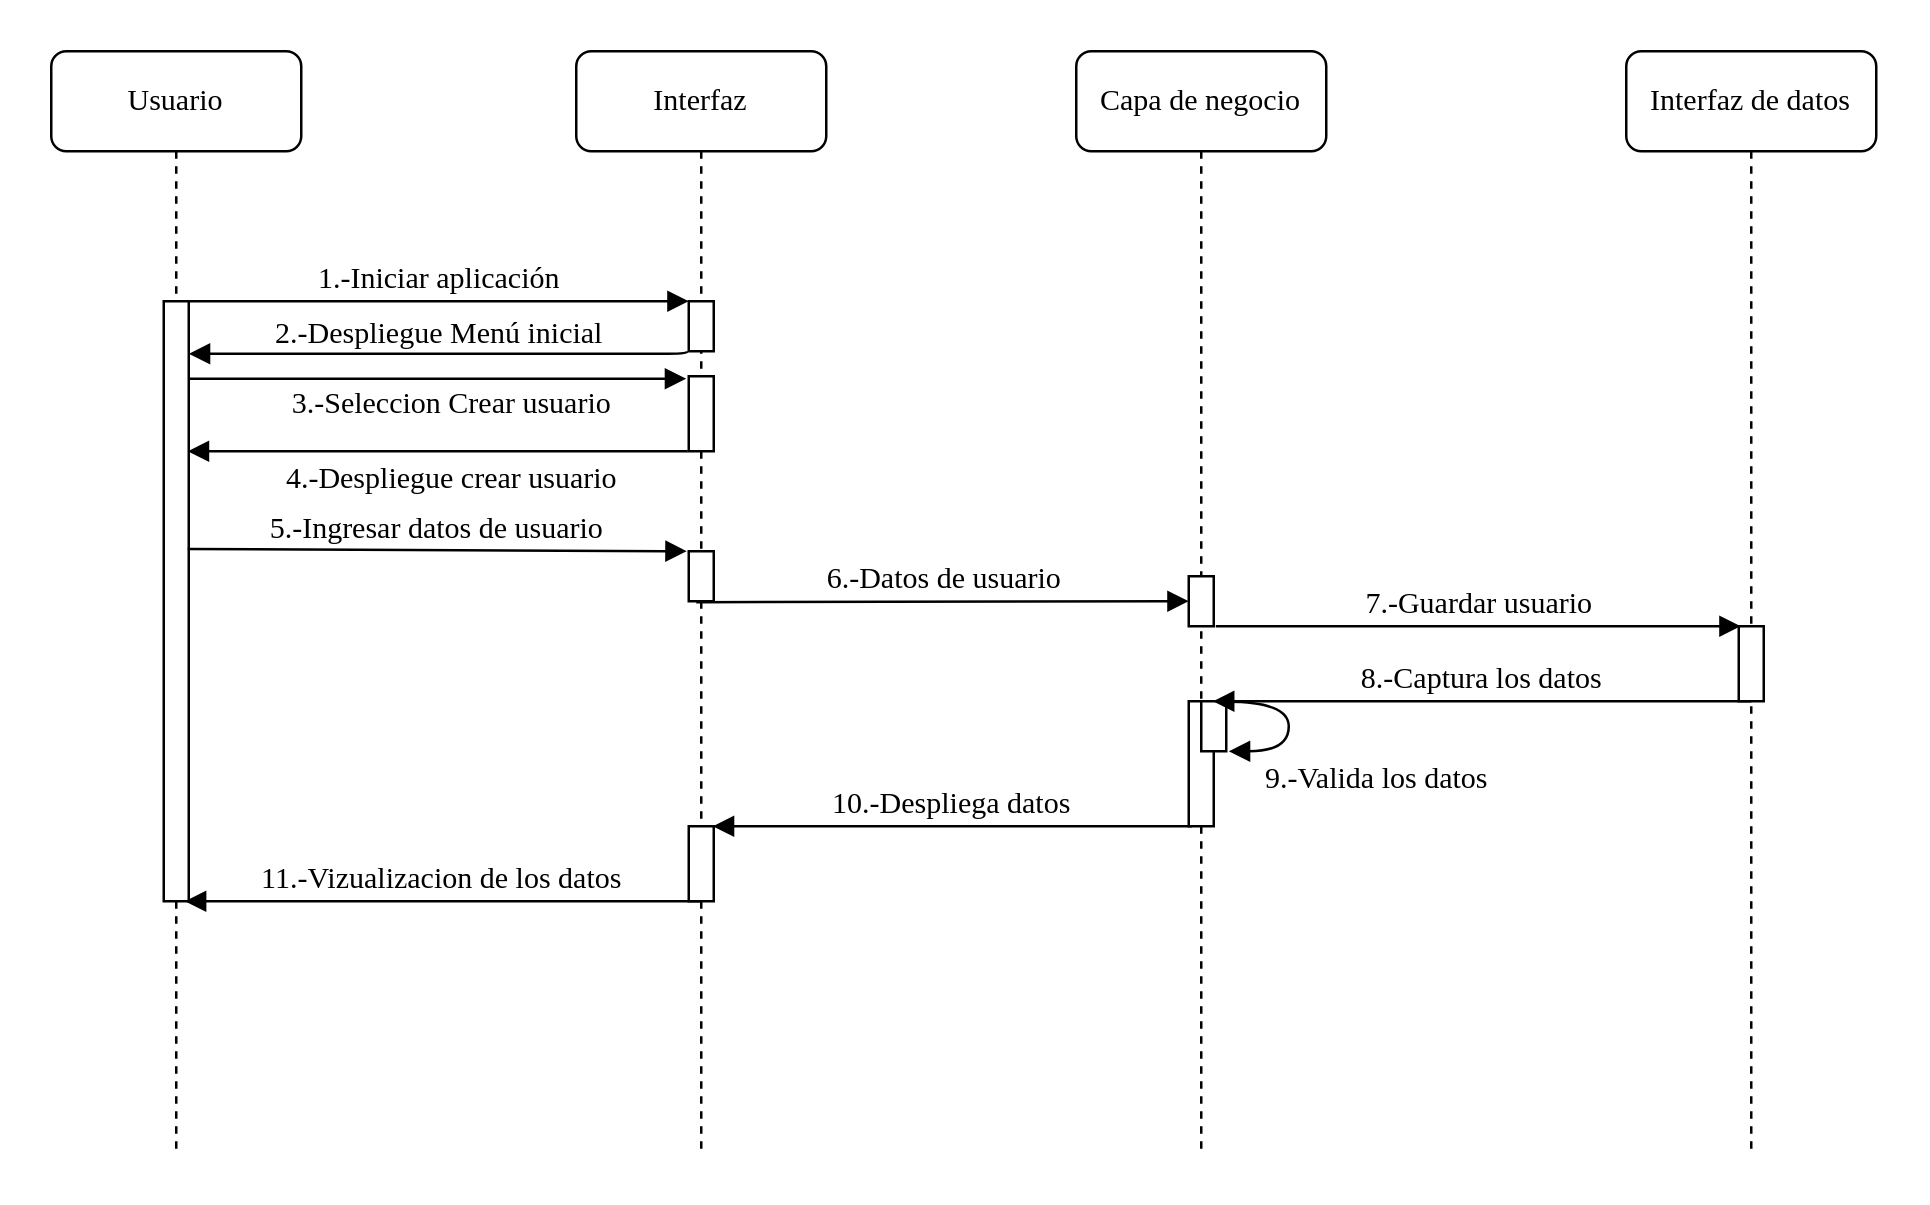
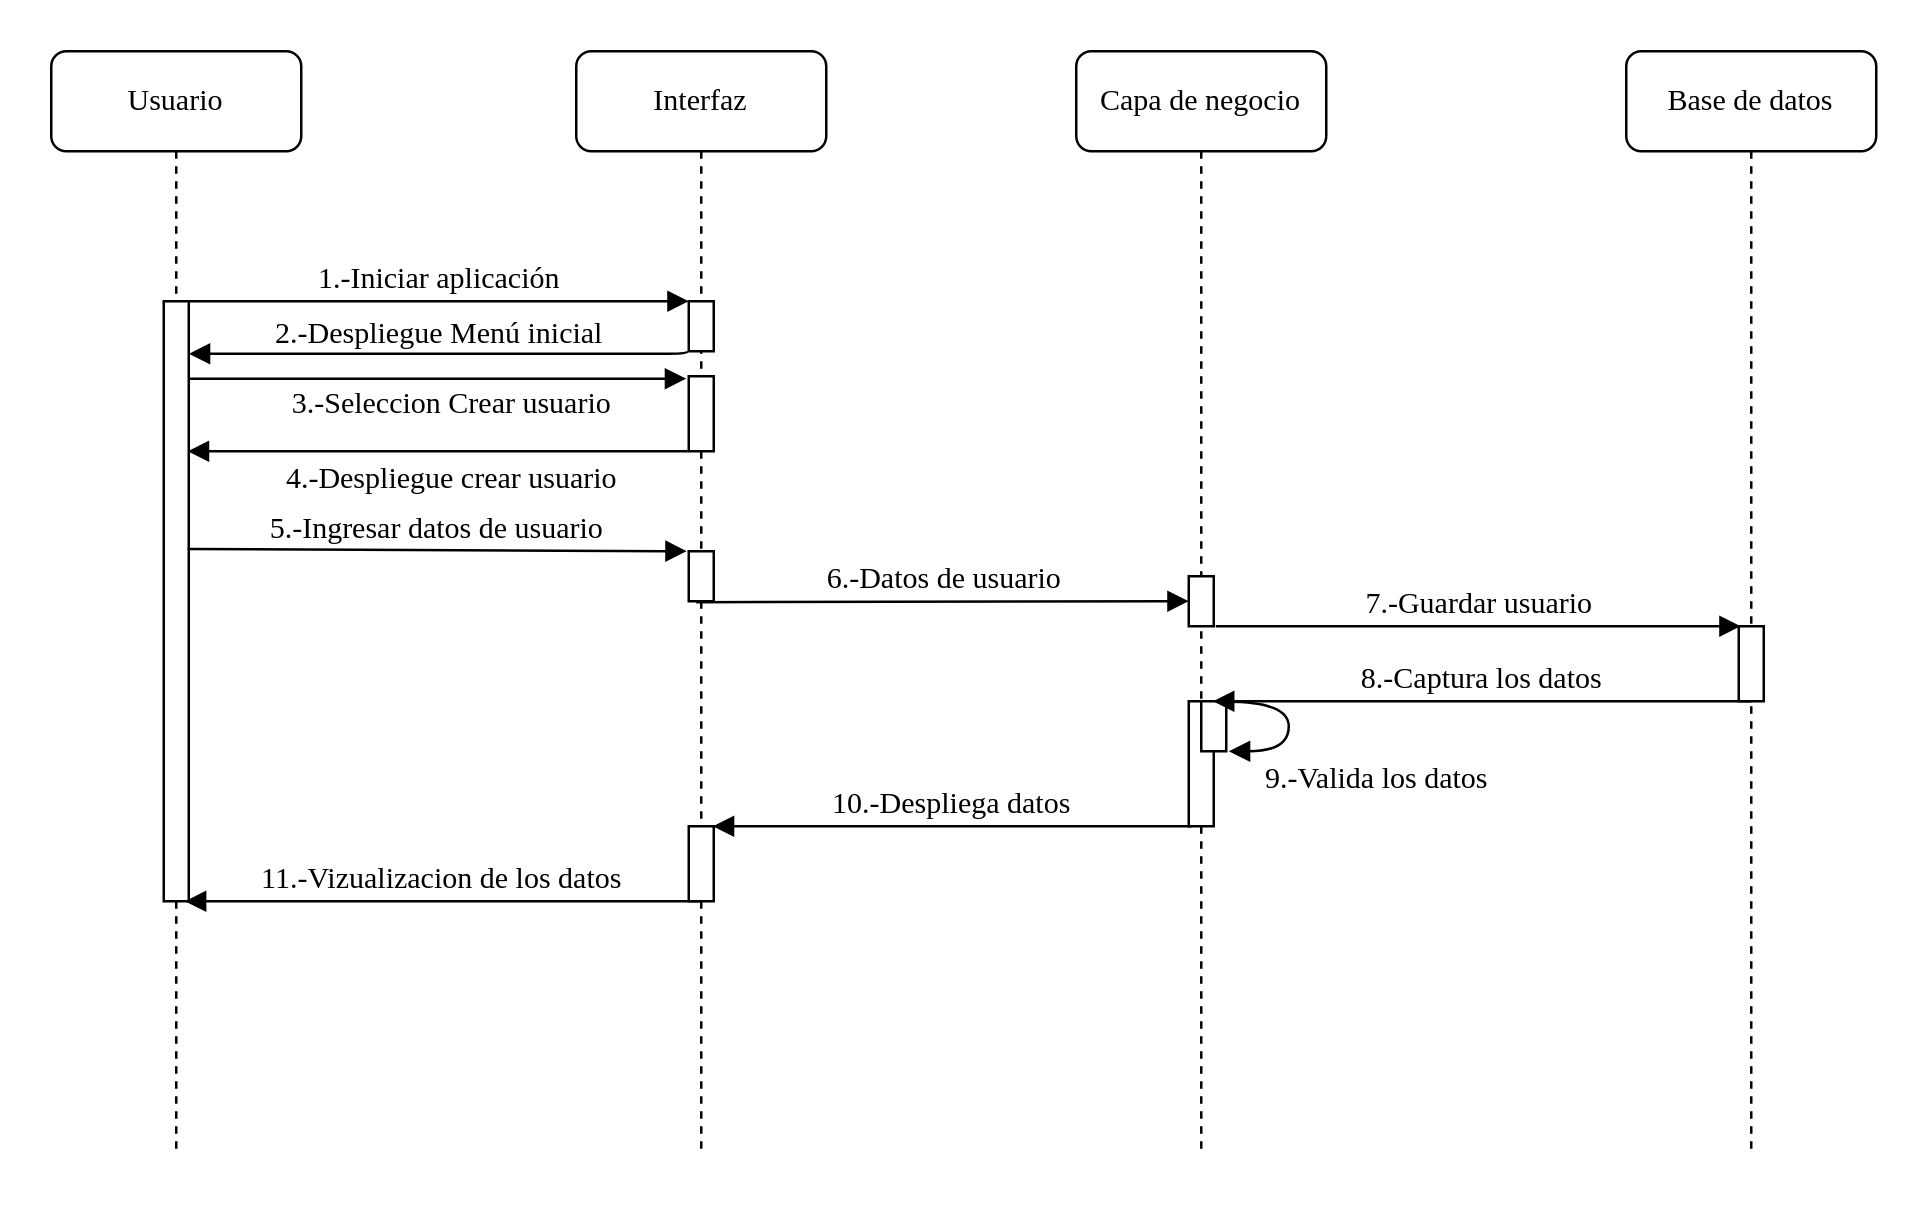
node "Interfaz de datos": label "Interfaz de datos" -> "Base de datos"
